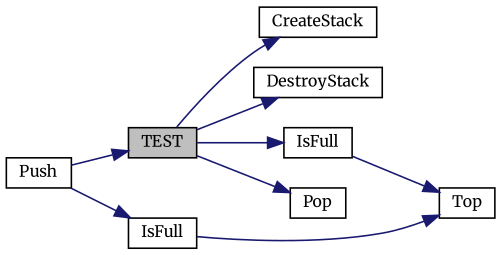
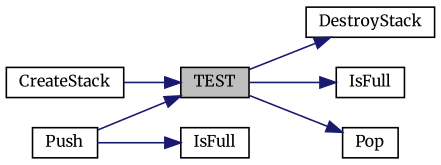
edge "TEST" -> "CreateStack": reversed
node "Top": removed
